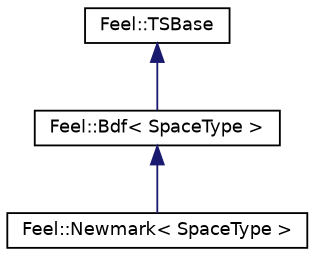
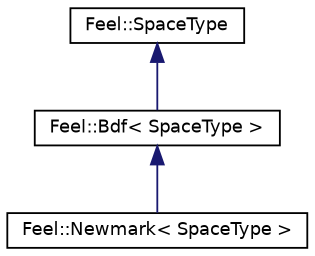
node "Feel::TSBase": label "Feel::TSBase" -> "Feel::SpaceType"
